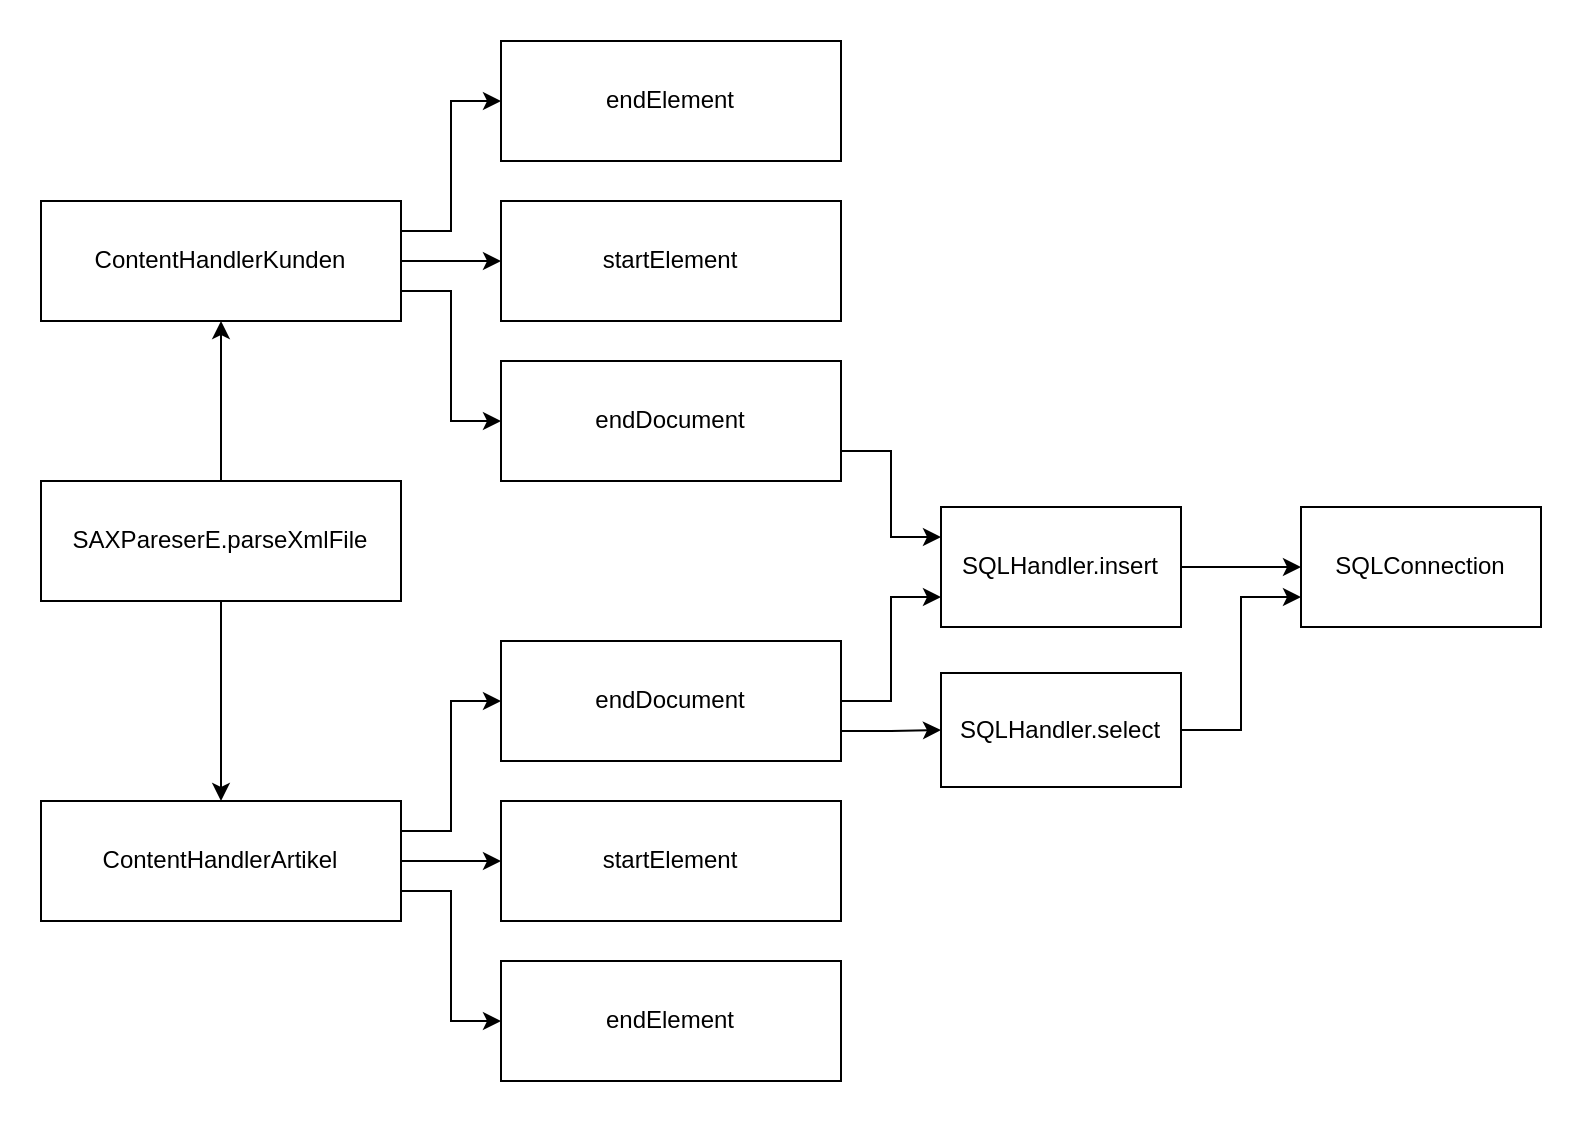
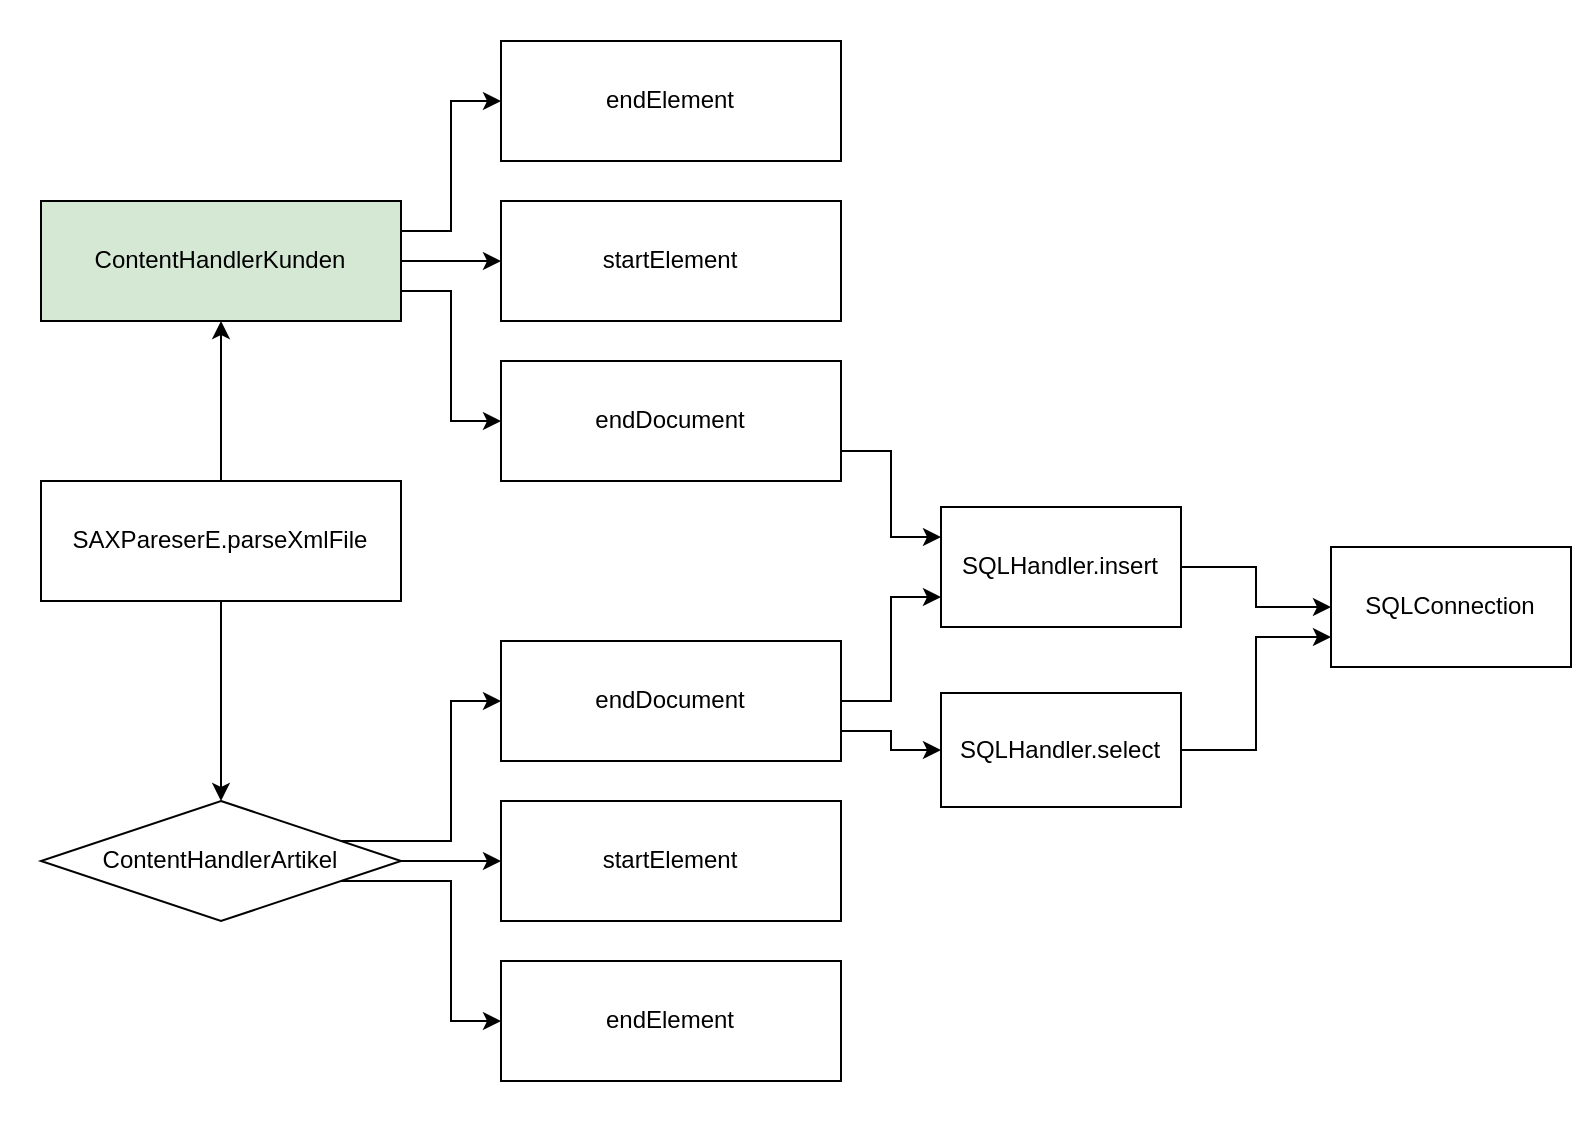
node "ContentHandlerKunden": fillcolor #ffffff -> #d5e8d4
node "SQLConnection": moved (1421, 567) -> (1451, 607)
node "SQLHandler.select": moved (1061, 730) -> (1061, 750)
node "ContentHandlerArtikel": shape rectangle -> diamond
